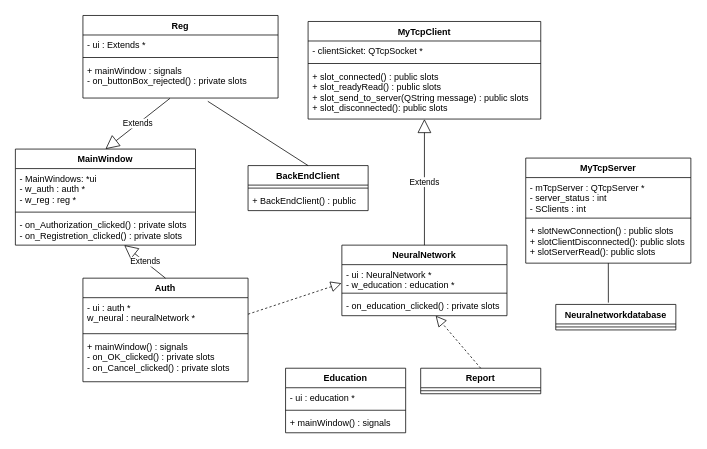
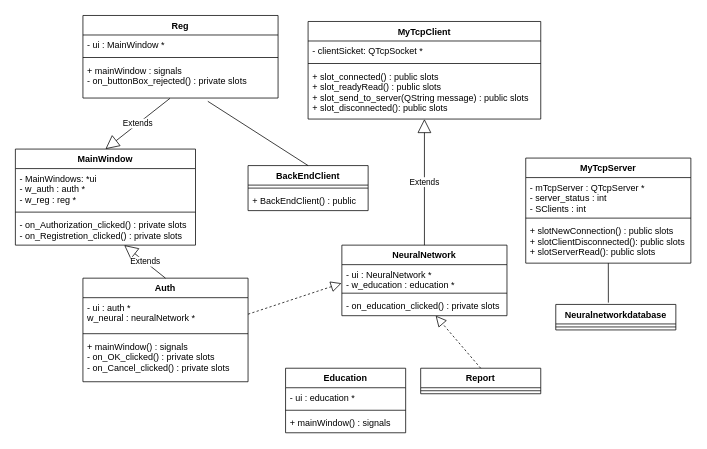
node "- ui : Extends *": label "- ui : Extends *" -> "- ui : MainWindow *"
